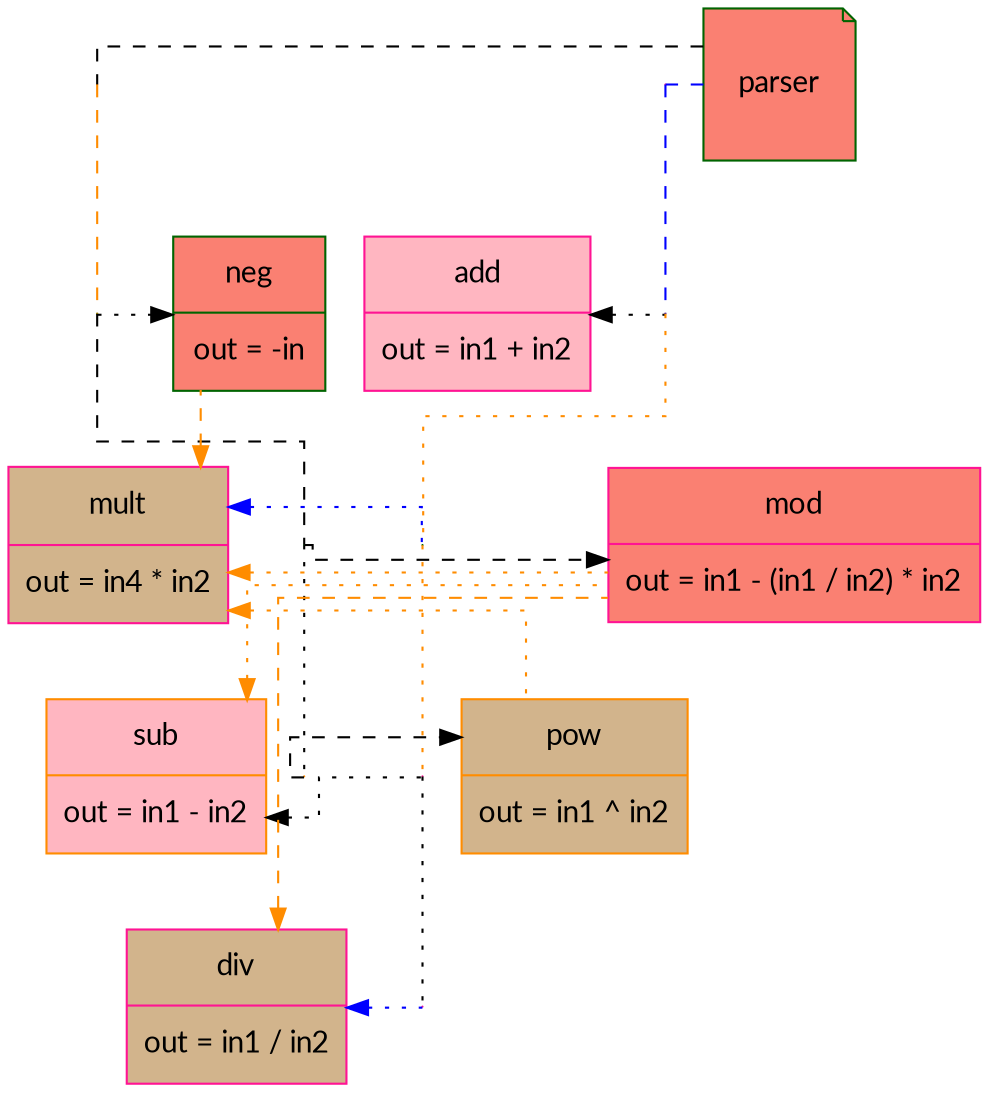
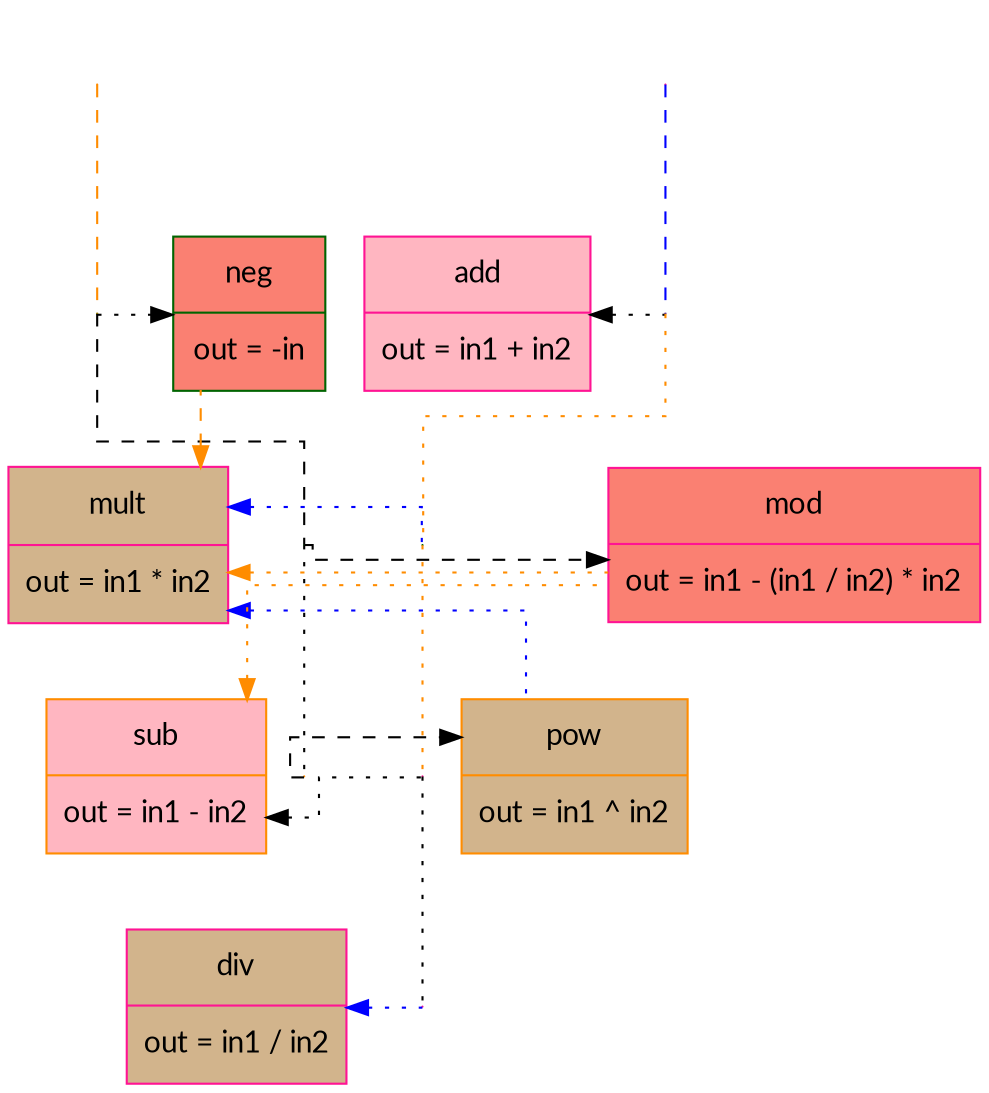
node "parser": removed
node "mult": text "out = in4 * in2" -> "out = in1 * in2"
edge "mod" -> "div": removed
edge "pow" -> "mult": color darkorange -> blue
